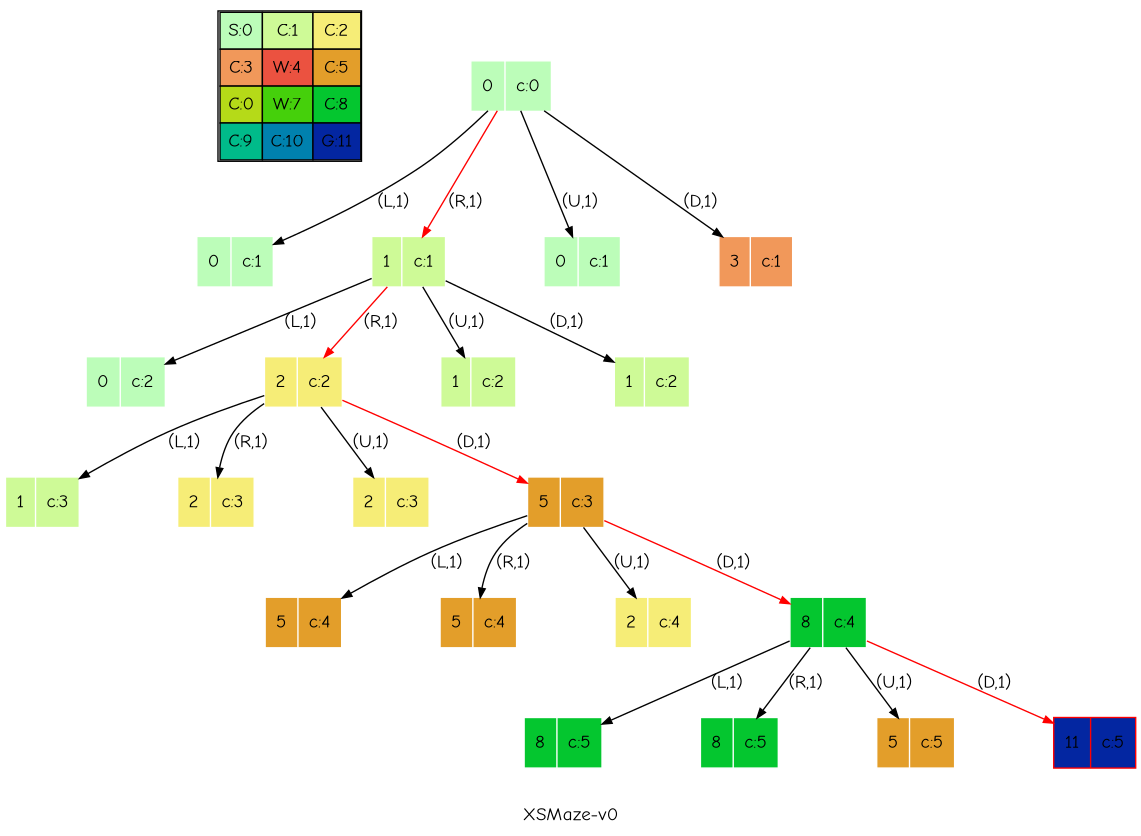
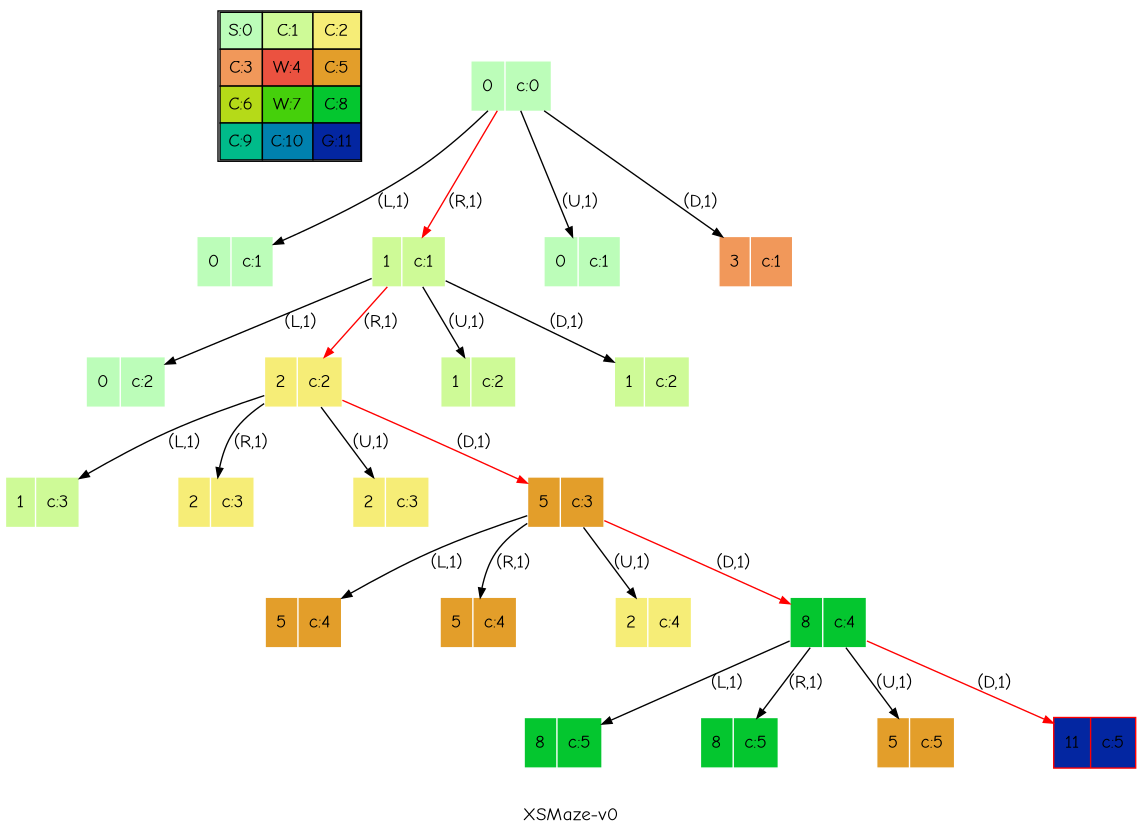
node "S:0": text "C:0" -> "C:6"
